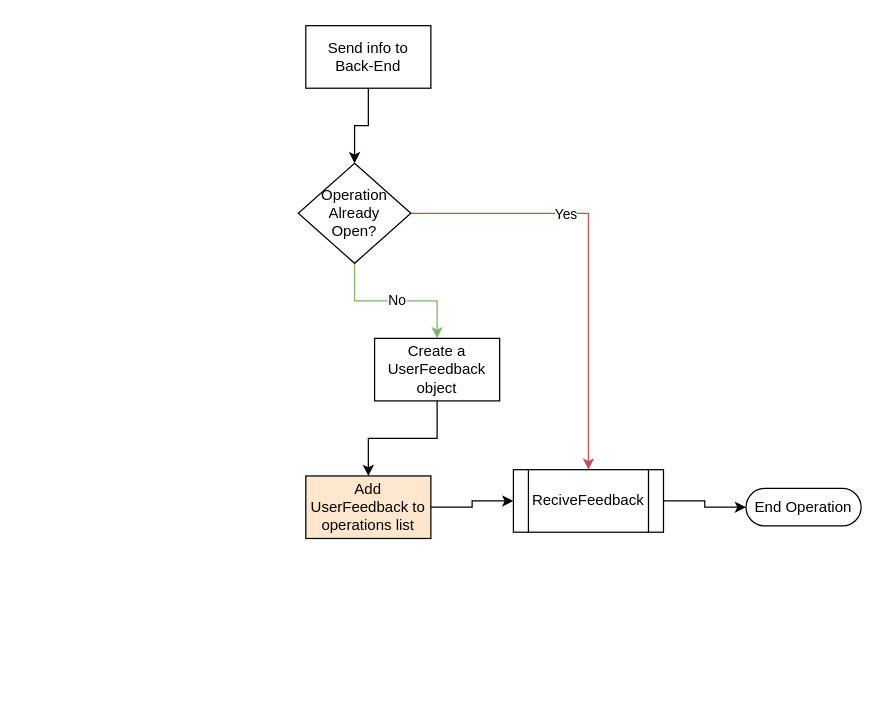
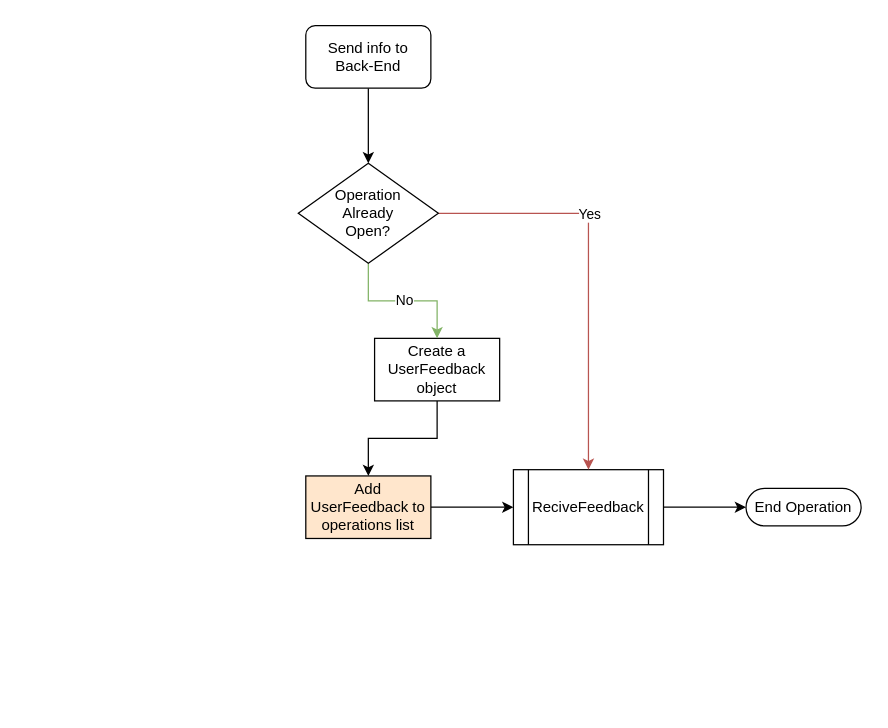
node "Send info to Back-End": shape rectangle -> rounded rectangle
node "Operation Already Open?": size 113x100 -> 140x100
node "ReciveFeedback": size 150x63 -> 150x75
